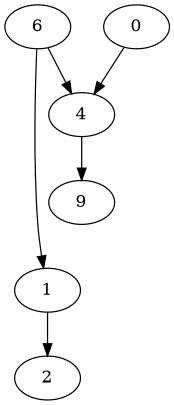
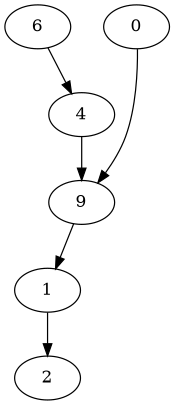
edge "0" -> "4": now "0" -> "9"
edge "6" -> "1": now "9" -> "1"
